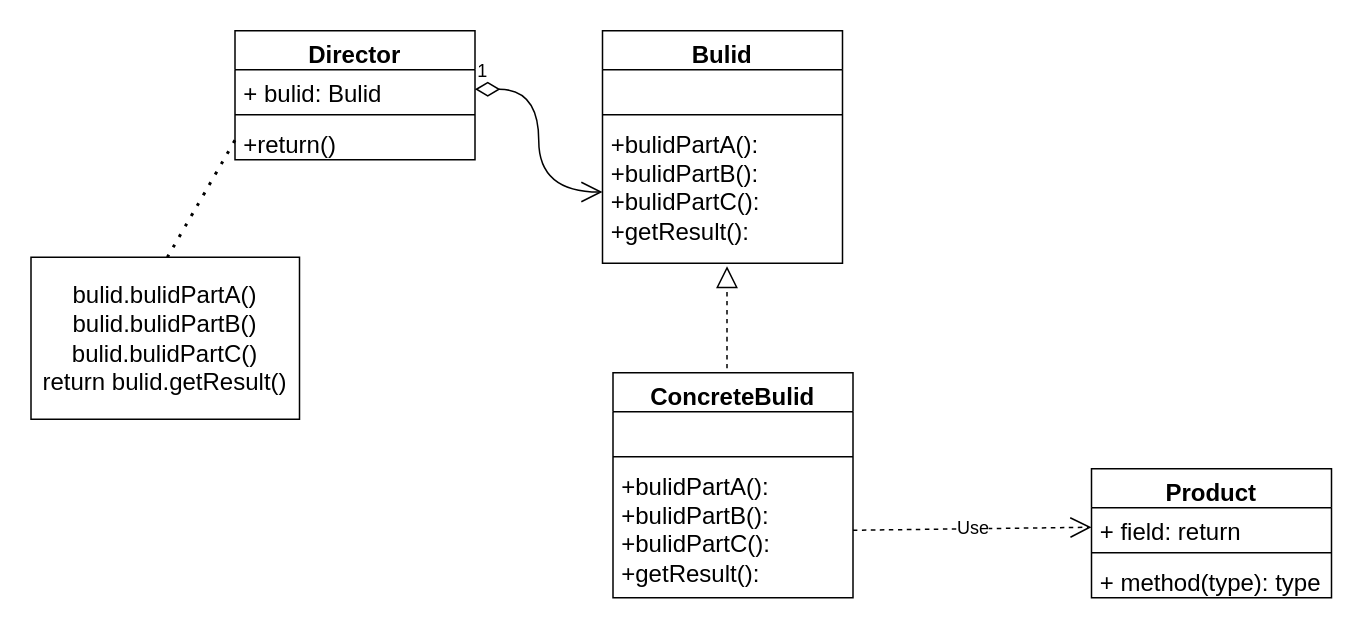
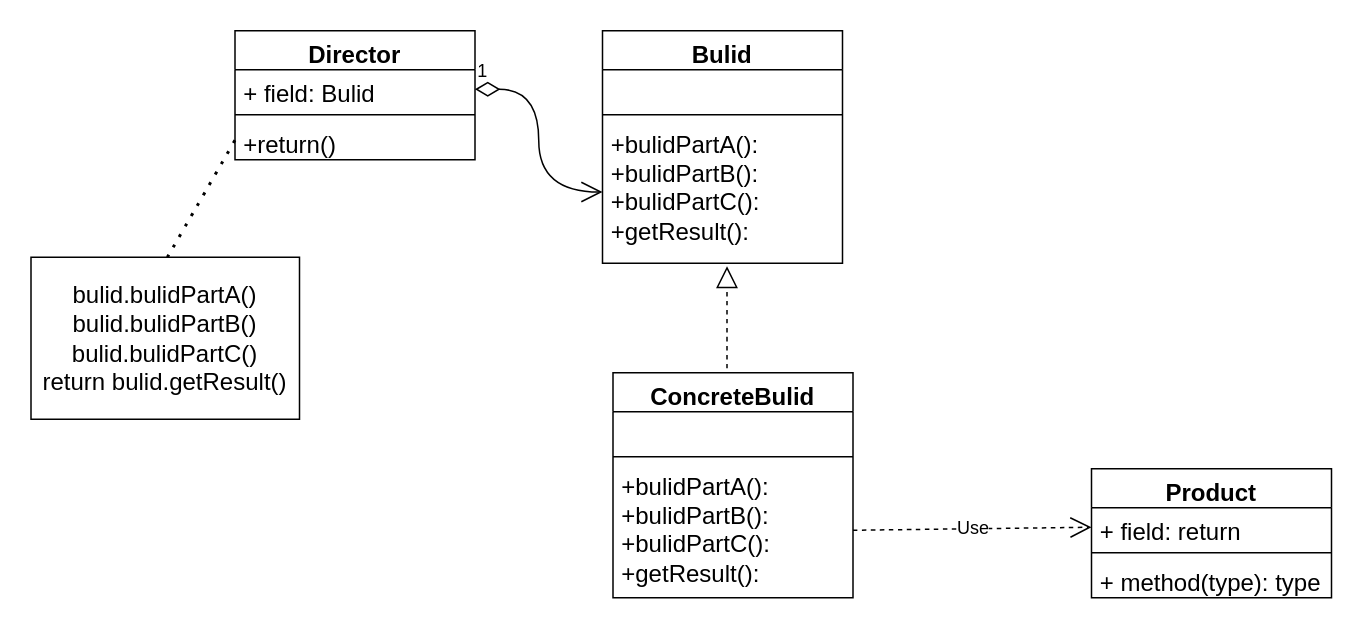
node "+ bulid: Bulid": label "+ bulid: Bulid" -> "+ field: Bulid"
